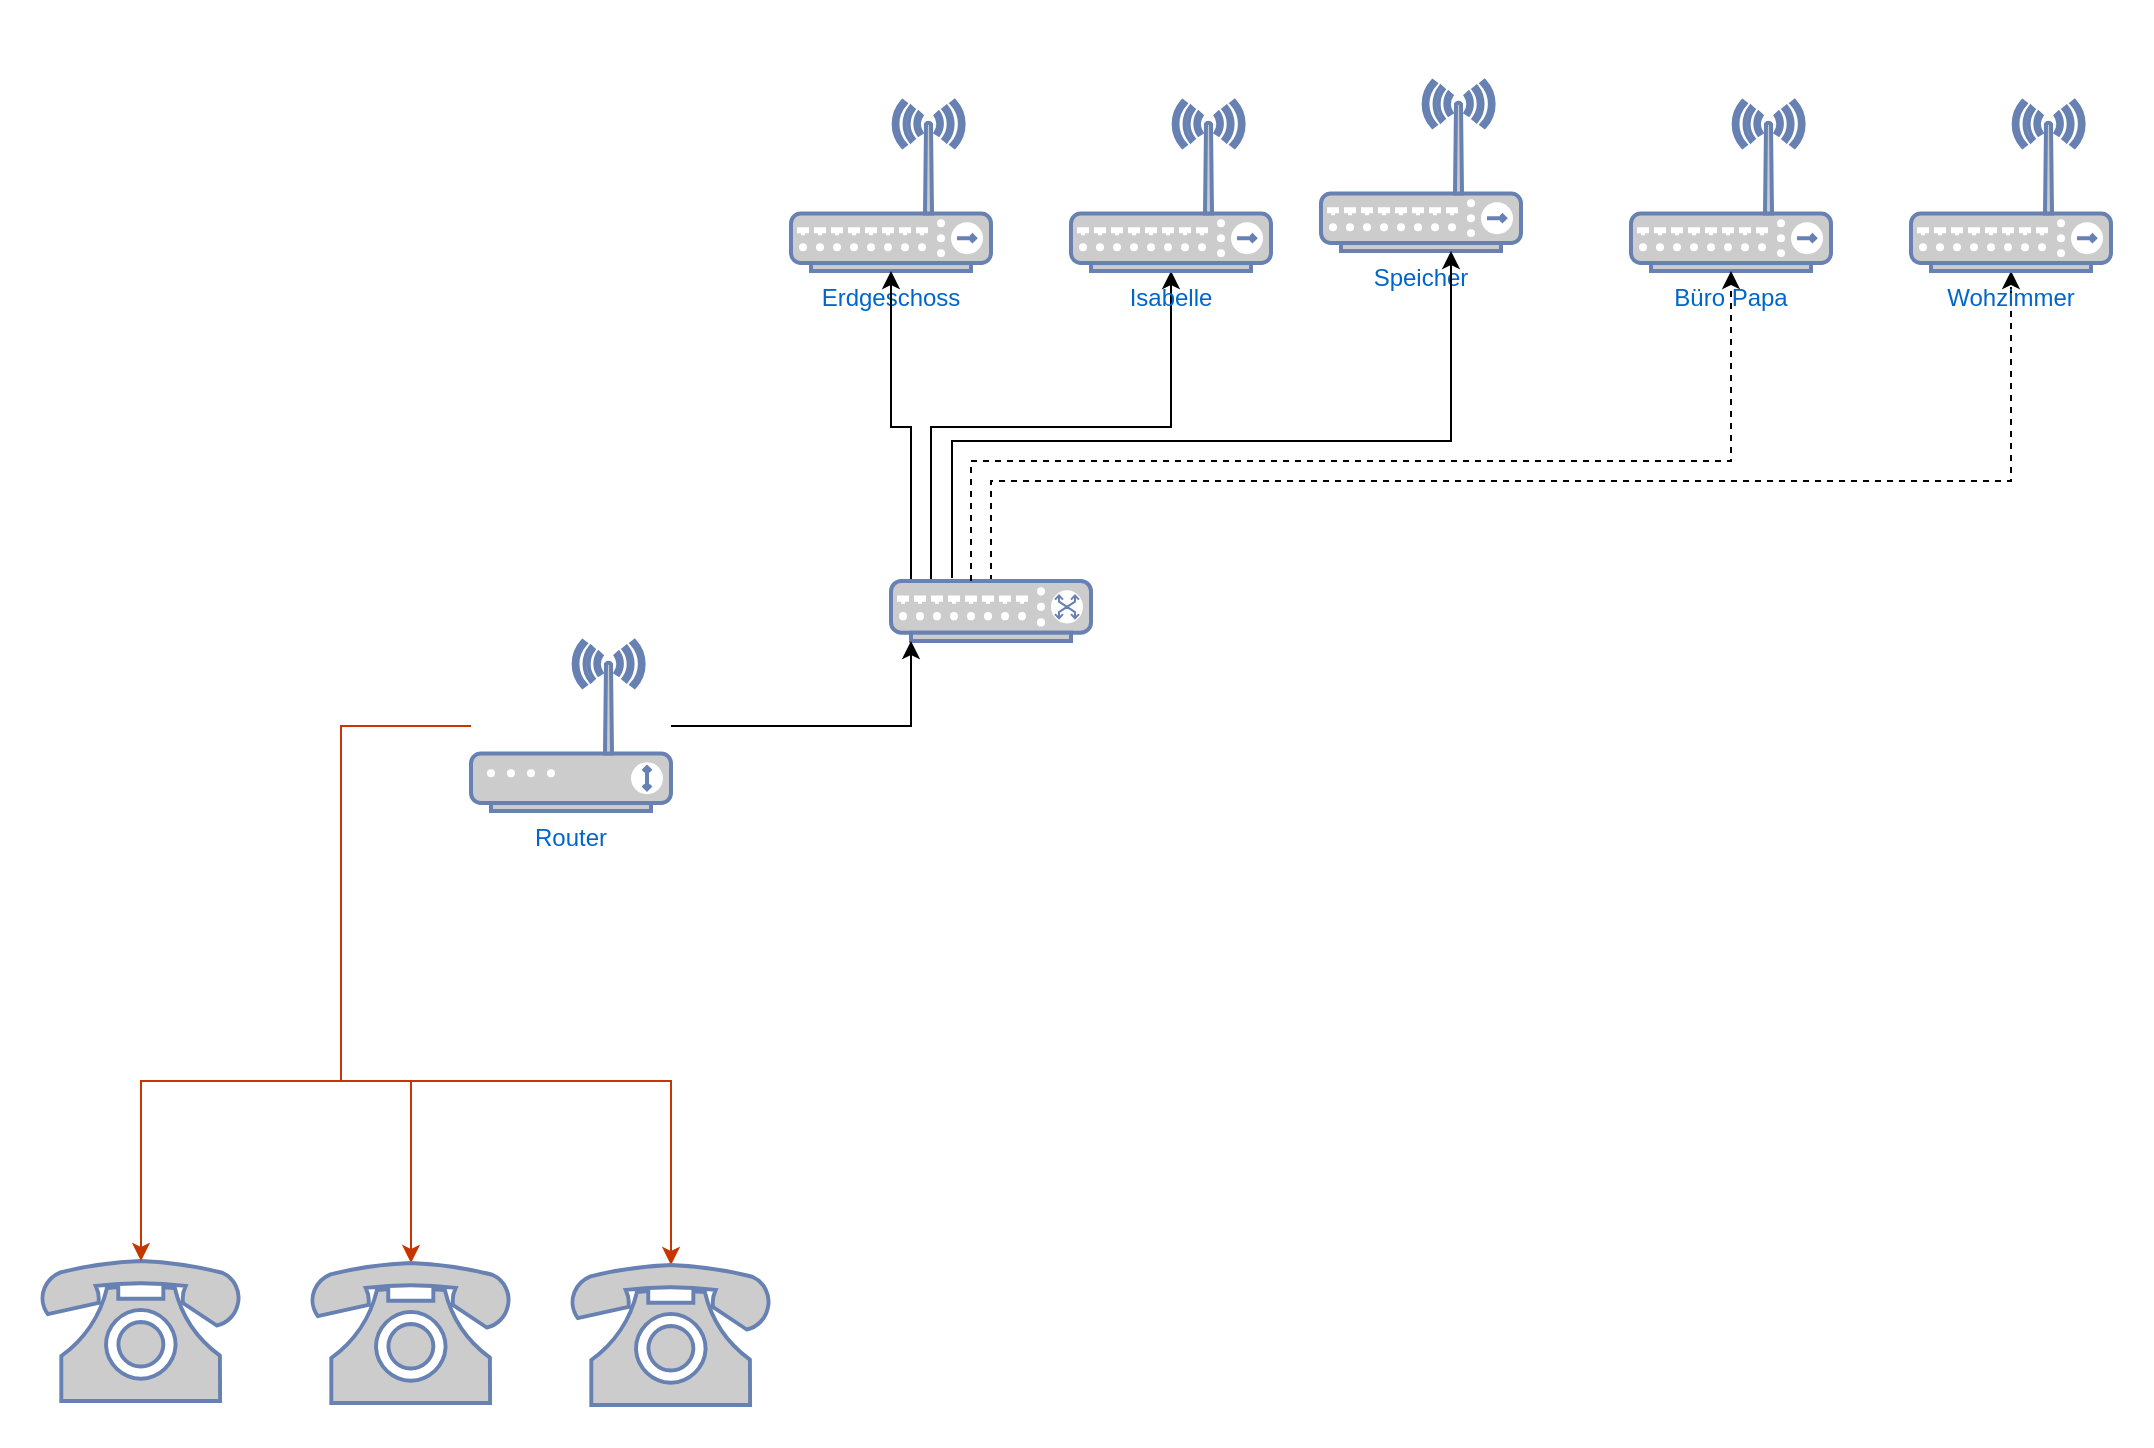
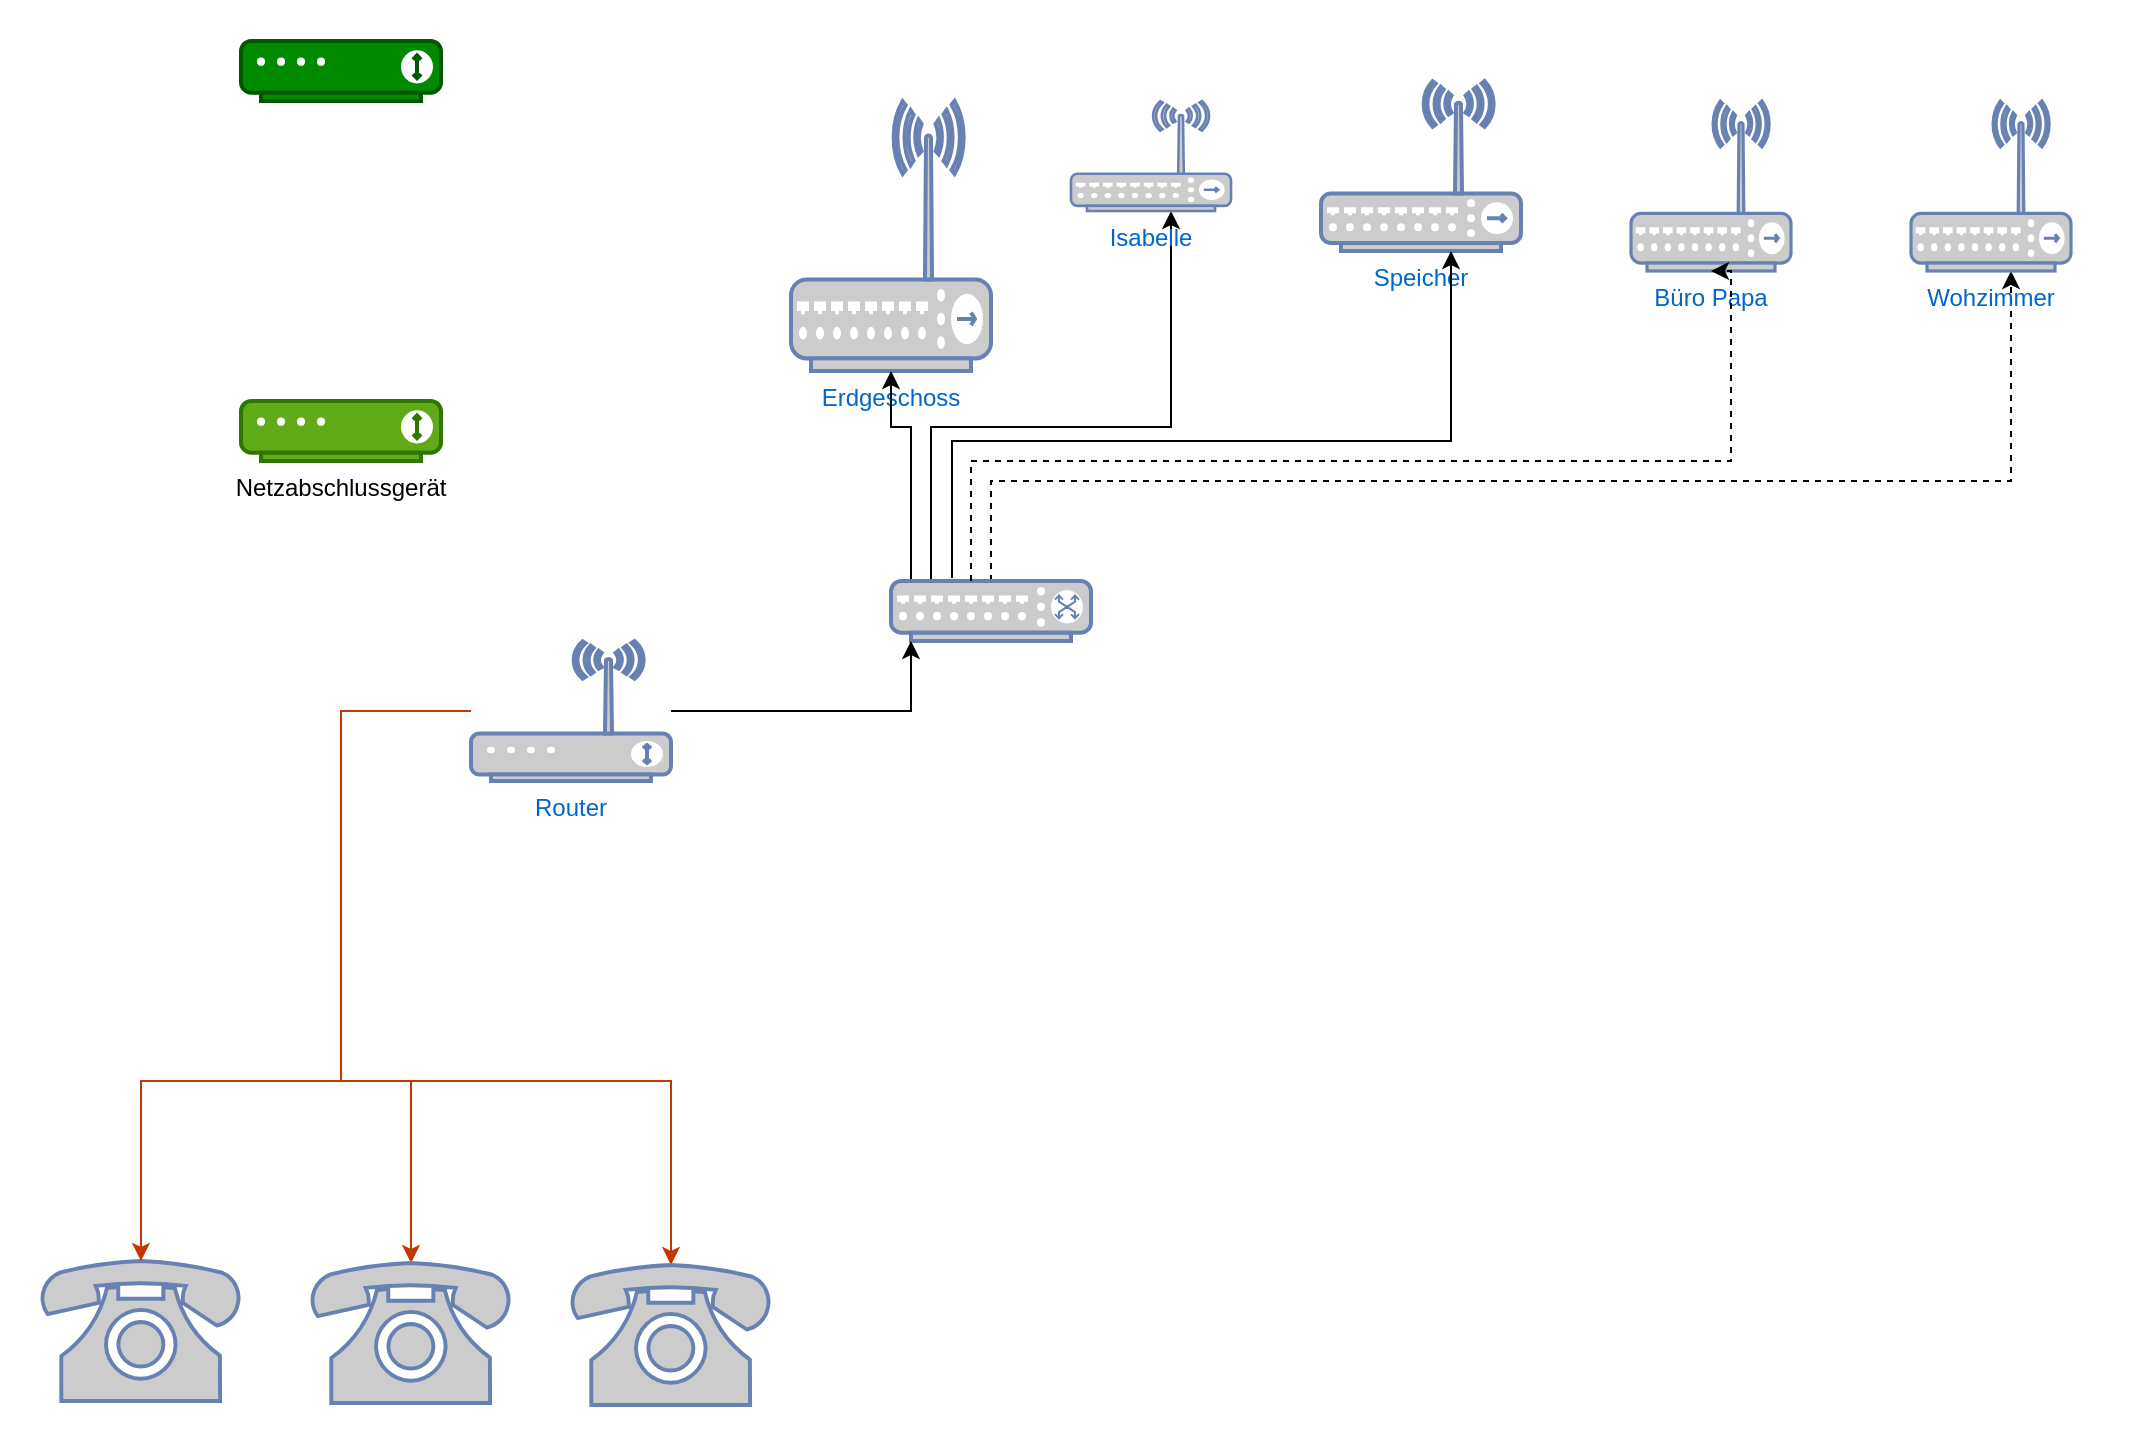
node "Glasfaserübergabepunkt": added
node "Erdgeschoss": size 200x170 -> 200x270
node "Isabelle": size 200x170 -> 160x110
node "Büro Papa": size 200x170 -> 160x170
node "Wohzimmer": size 200x170 -> 160x170
node "Netzabschlussgerät BR Bra": added
node "Router": size 200x170 -> 200x140
